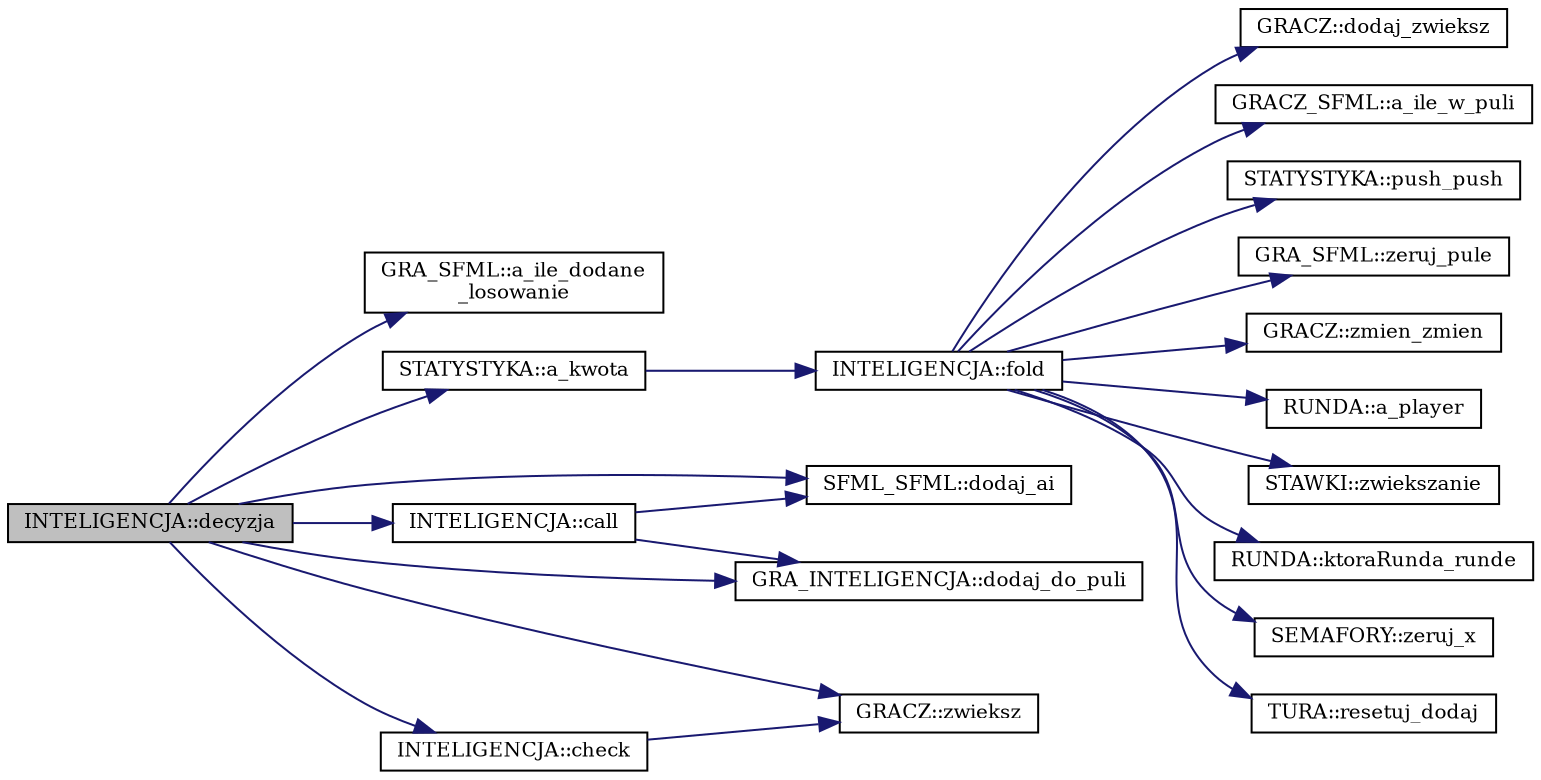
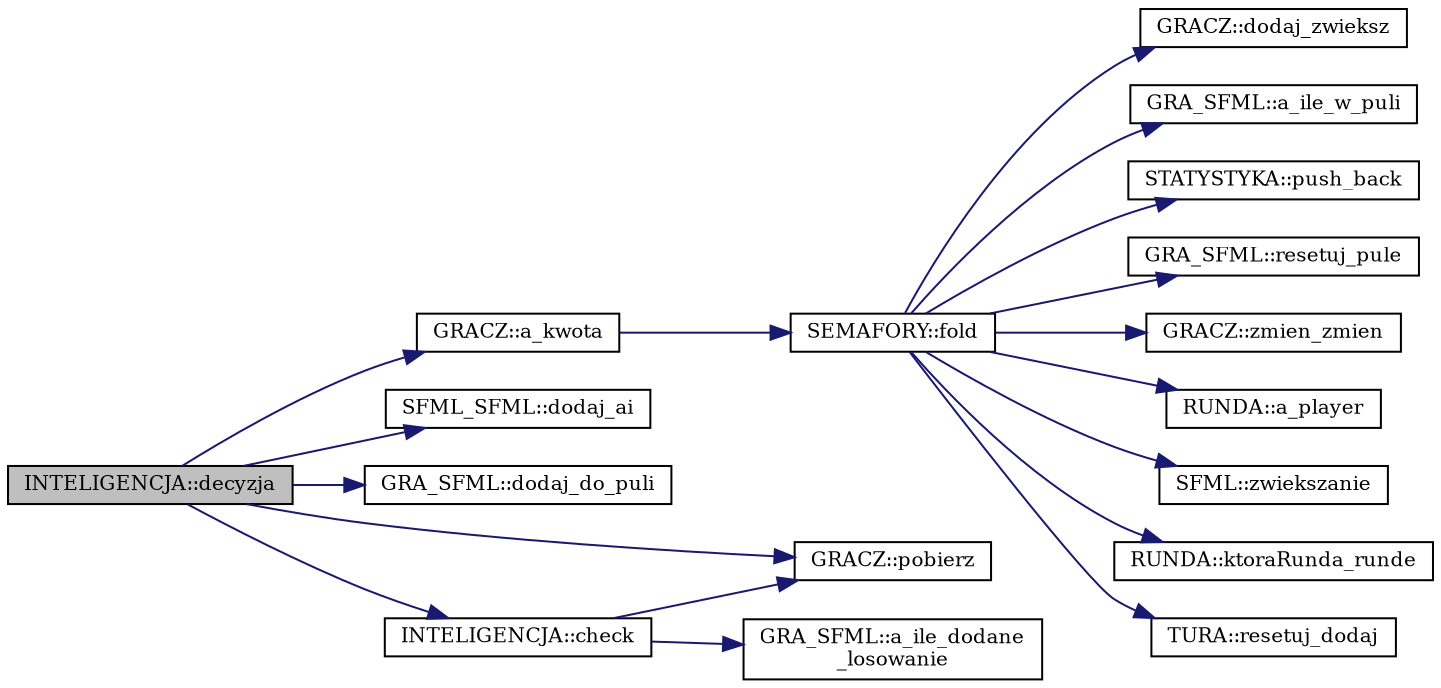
node "GRACZ_SFML::a_ile_w_puli": label "GRACZ_SFML::a_ile_w_puli" -> "GRA_SFML::a_ile_w_puli"
node "STATYSTYKA::push_push": label "STATYSTYKA::push_push" -> "STATYSTYKA::push_back"
node "GRA_SFML::zeruj_pule": label "GRA_SFML::zeruj_pule" -> "GRA_SFML::resetuj_pule"
node "STATYSTYKA::a_kwota": label "STATYSTYKA::a_kwota" -> "GRACZ::a_kwota"
node "INTELIGENCJA::fold": label "INTELIGENCJA::fold" -> "SEMAFORY::fold"
edge "INTELIGENCJA::decyzja" -> "GRA_SFML::a_ile_dodane _losowanie": now "INTELIGENCJA::check" -> "GRA_SFML::a_ile_dodane _losowanie"
node "STAWKI::zwiekszanie": label "STAWKI::zwiekszanie" -> "SFML::zwiekszanie"
node "INTELIGENCJA::call": removed
node "GRA_INTELIGENCJA::dodaj_do_puli": label "GRA_INTELIGENCJA::dodaj_do_puli" -> "GRA_SFML::dodaj_do_puli"
node "SEMAFORY::zeruj_x": removed
node "GRACZ::zwieksz": label "GRACZ::zwieksz" -> "GRACZ::pobierz"
